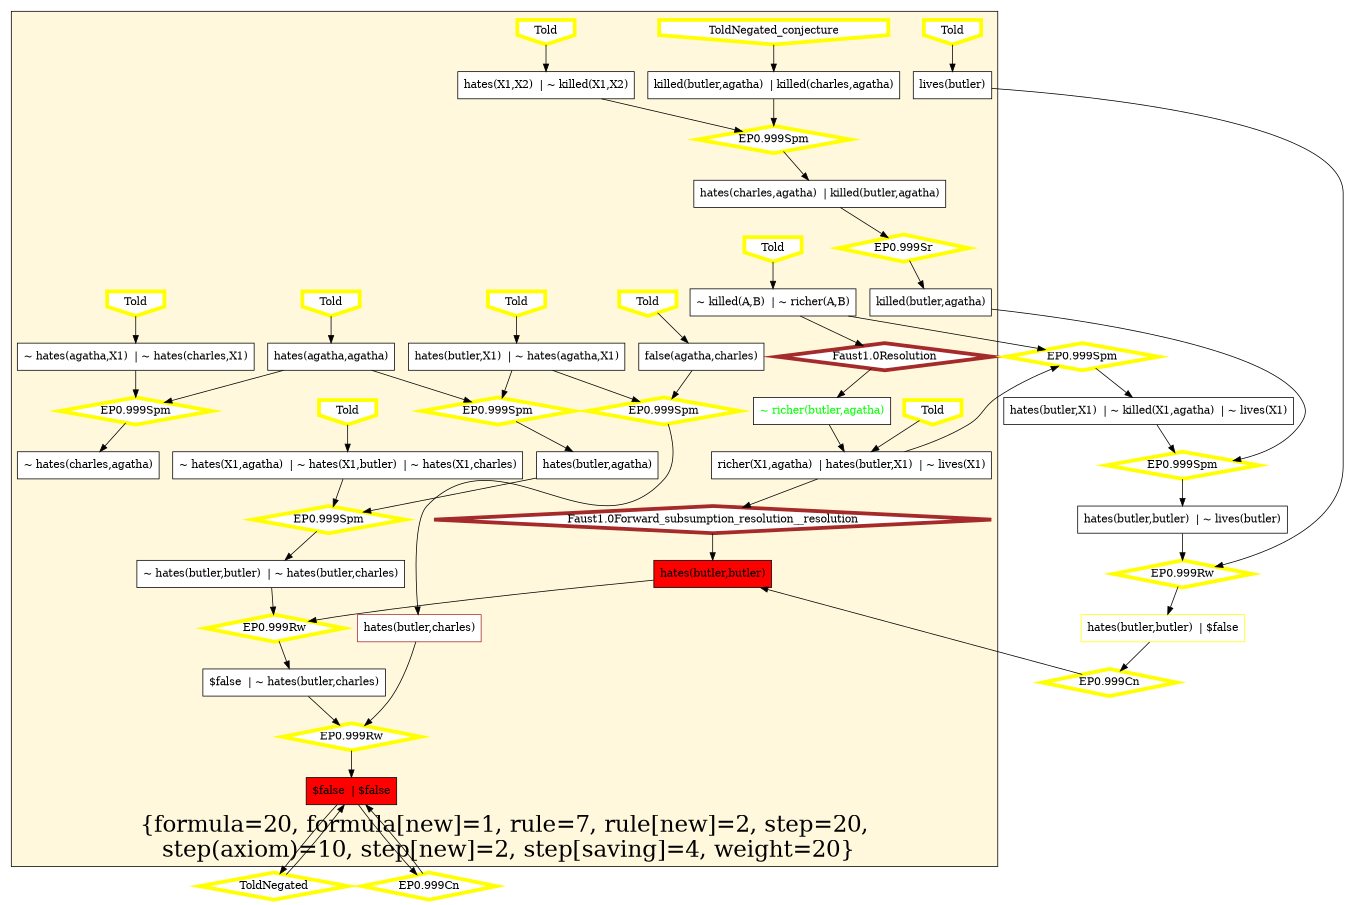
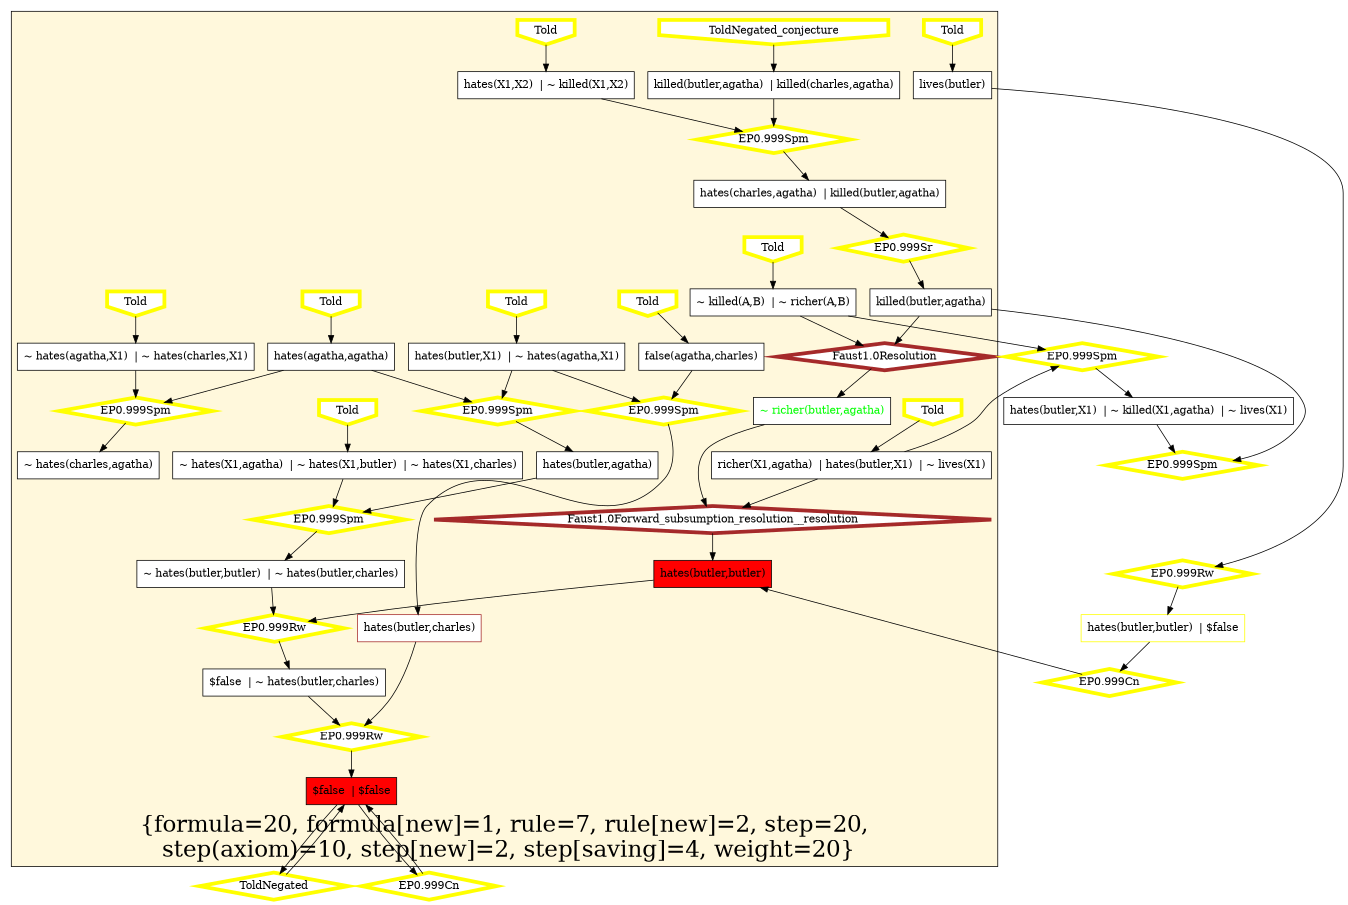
edge "killed(butler,agatha)" -> "Faust1.0Resolution": added
edge "~ richer(butler,agatha)" -> "richer(X1,agatha)  | hates(butler,X1)  | ~ lives(X1)": now "~ richer(butler,agatha)" -> "Faust1.0Forward_subsumption_resolution__resolution"
node "hates(butler,butler)  | ~ lives(butler)": removed
